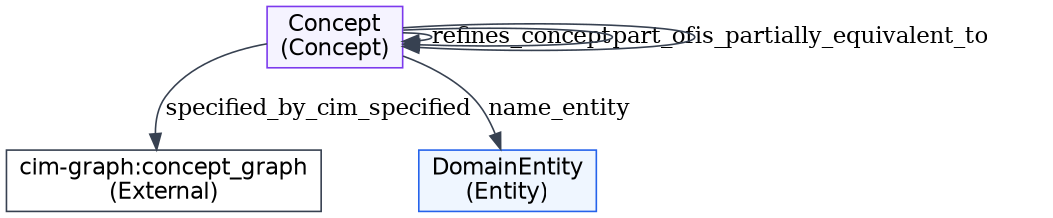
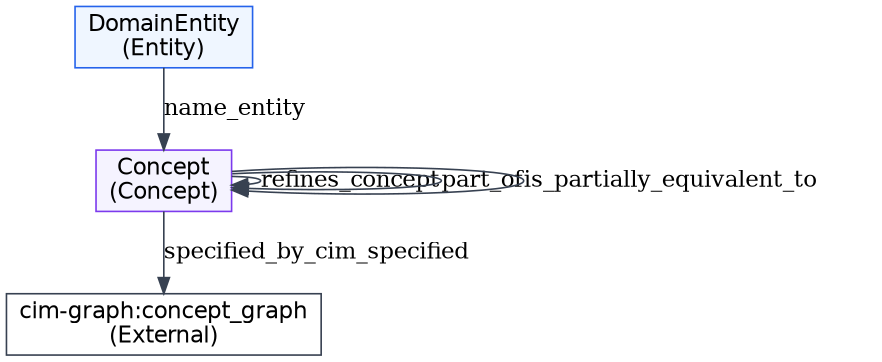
edge "Concept (Concept)" -> "DomainEntity (Entity)": reversed
